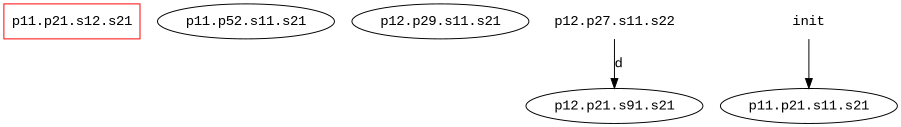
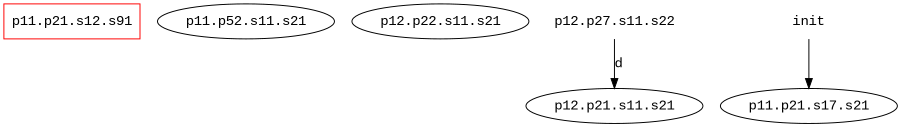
node "p11.p21.s12.s21": label "p11.p21.s12.s21" -> "p11.p21.s12.s91"
node "p12.p29.s11.s21": label "p12.p29.s11.s21" -> "p12.p22.s11.s21"
node "p12.p21.s91.s21": label "p12.p21.s91.s21" -> "p12.p21.s11.s21"
node "p11.p21.s11.s21": label "p11.p21.s11.s21" -> "p11.p21.s17.s21"
